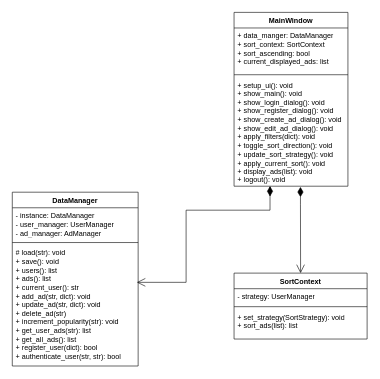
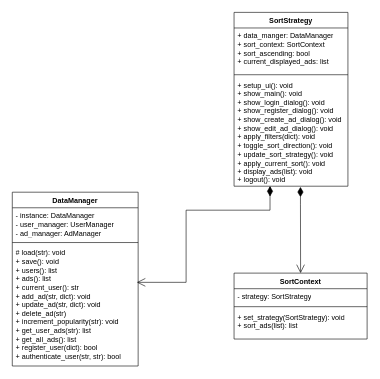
node "MainWindow": label "MainWindow" -> "SortStrategy"
node "- strategy: UserManager": label "- strategy: UserManager" -> "- strategy: SortStrategy"
